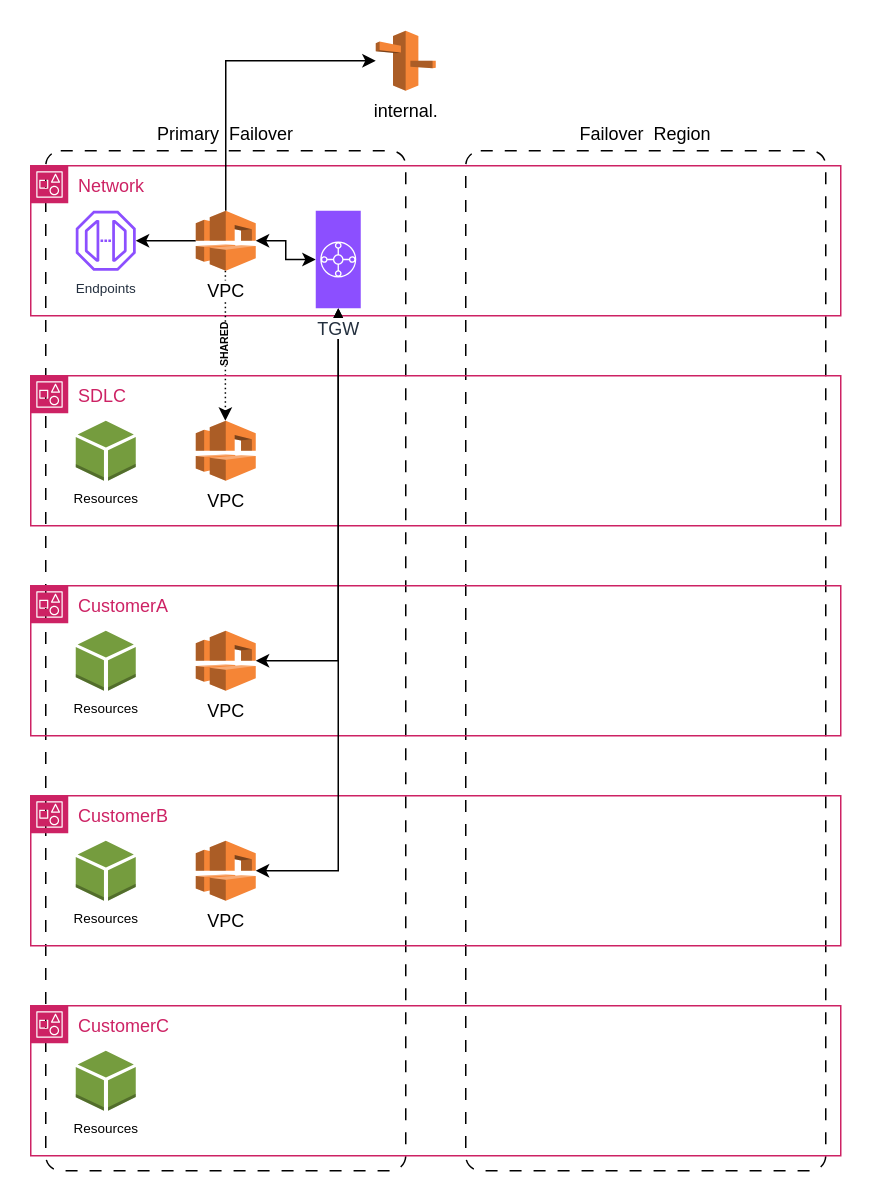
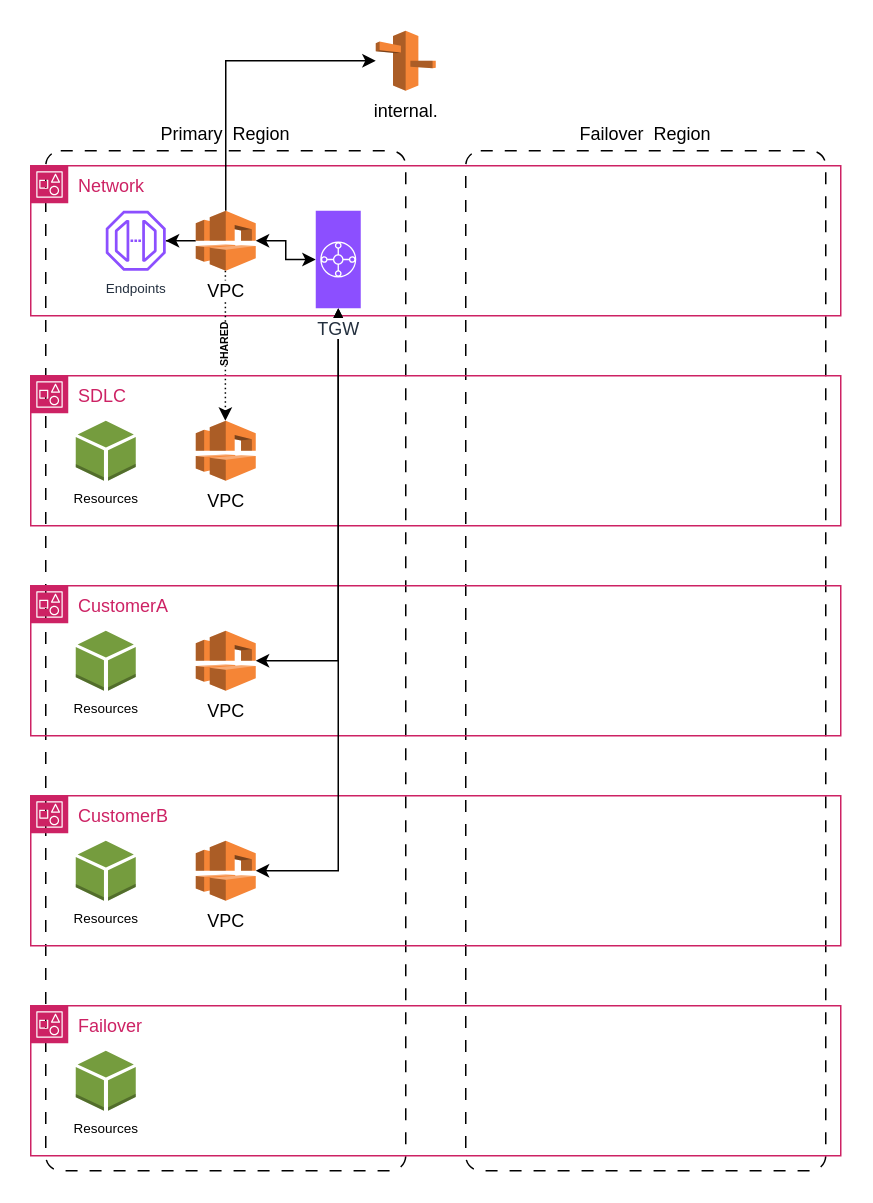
node "Primary Failover": label "Primary Failover" -> "Primary Region"
node "Endpoints": moved (106, 241) -> (136, 241)
node "CustomerC": label "CustomerC" -> "Failover"
